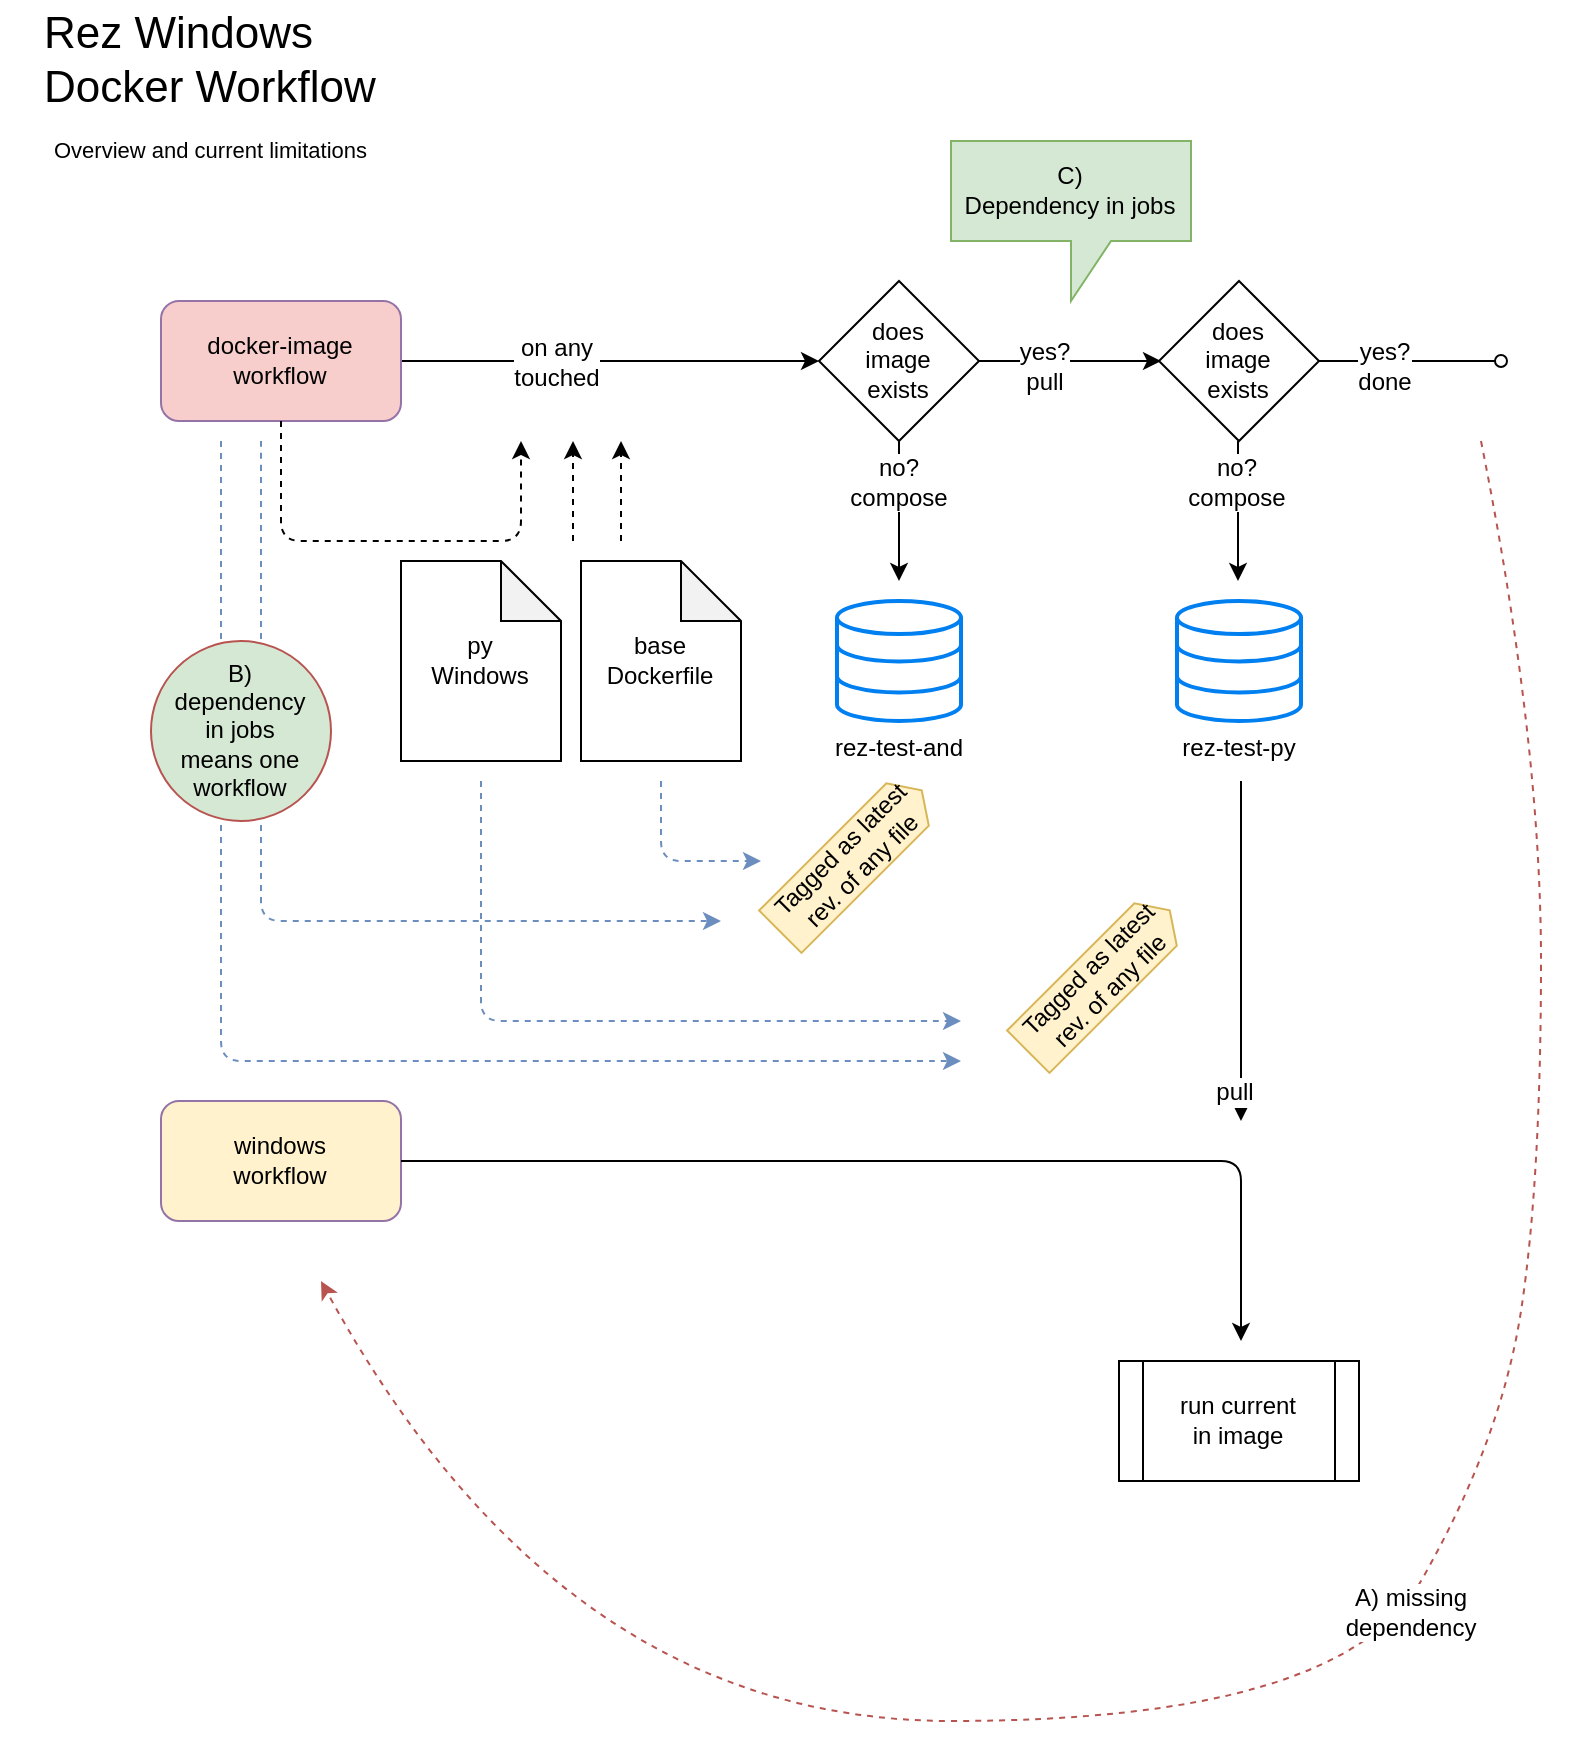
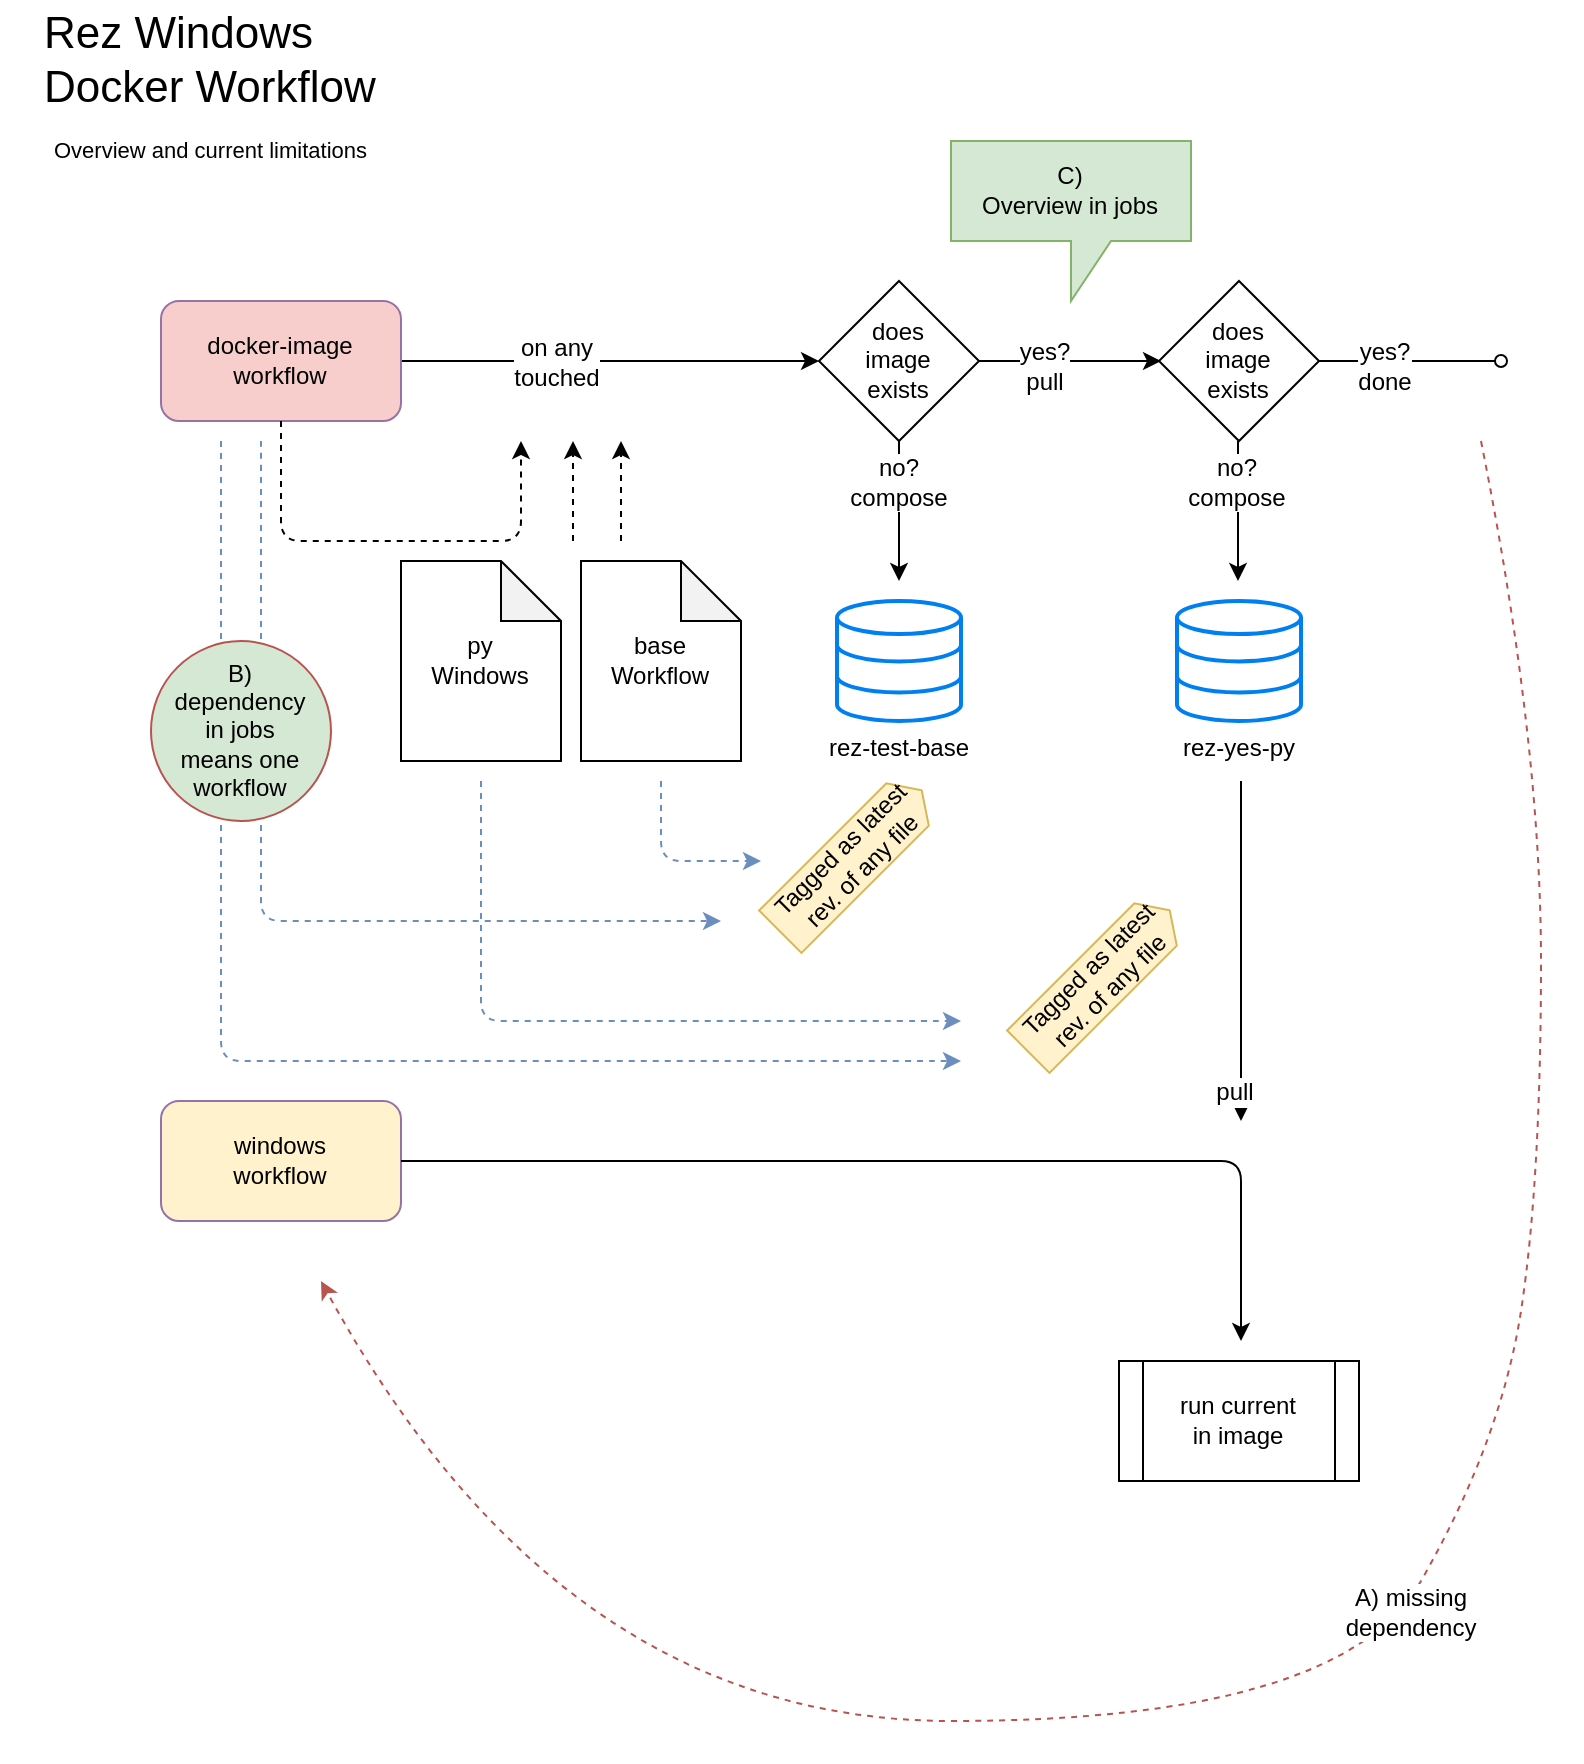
node "C) Dependency in jobs": label "C) Dependency in jobs" -> "C) Overview in jobs"
node "base Dockerfile": label "base Dockerfile" -> "base Workflow"
node "rez-test-and": label "rez-test-and" -> "rez-test-base"
node "rez-test-py": label "rez-test-py" -> "rez-yes-py"
